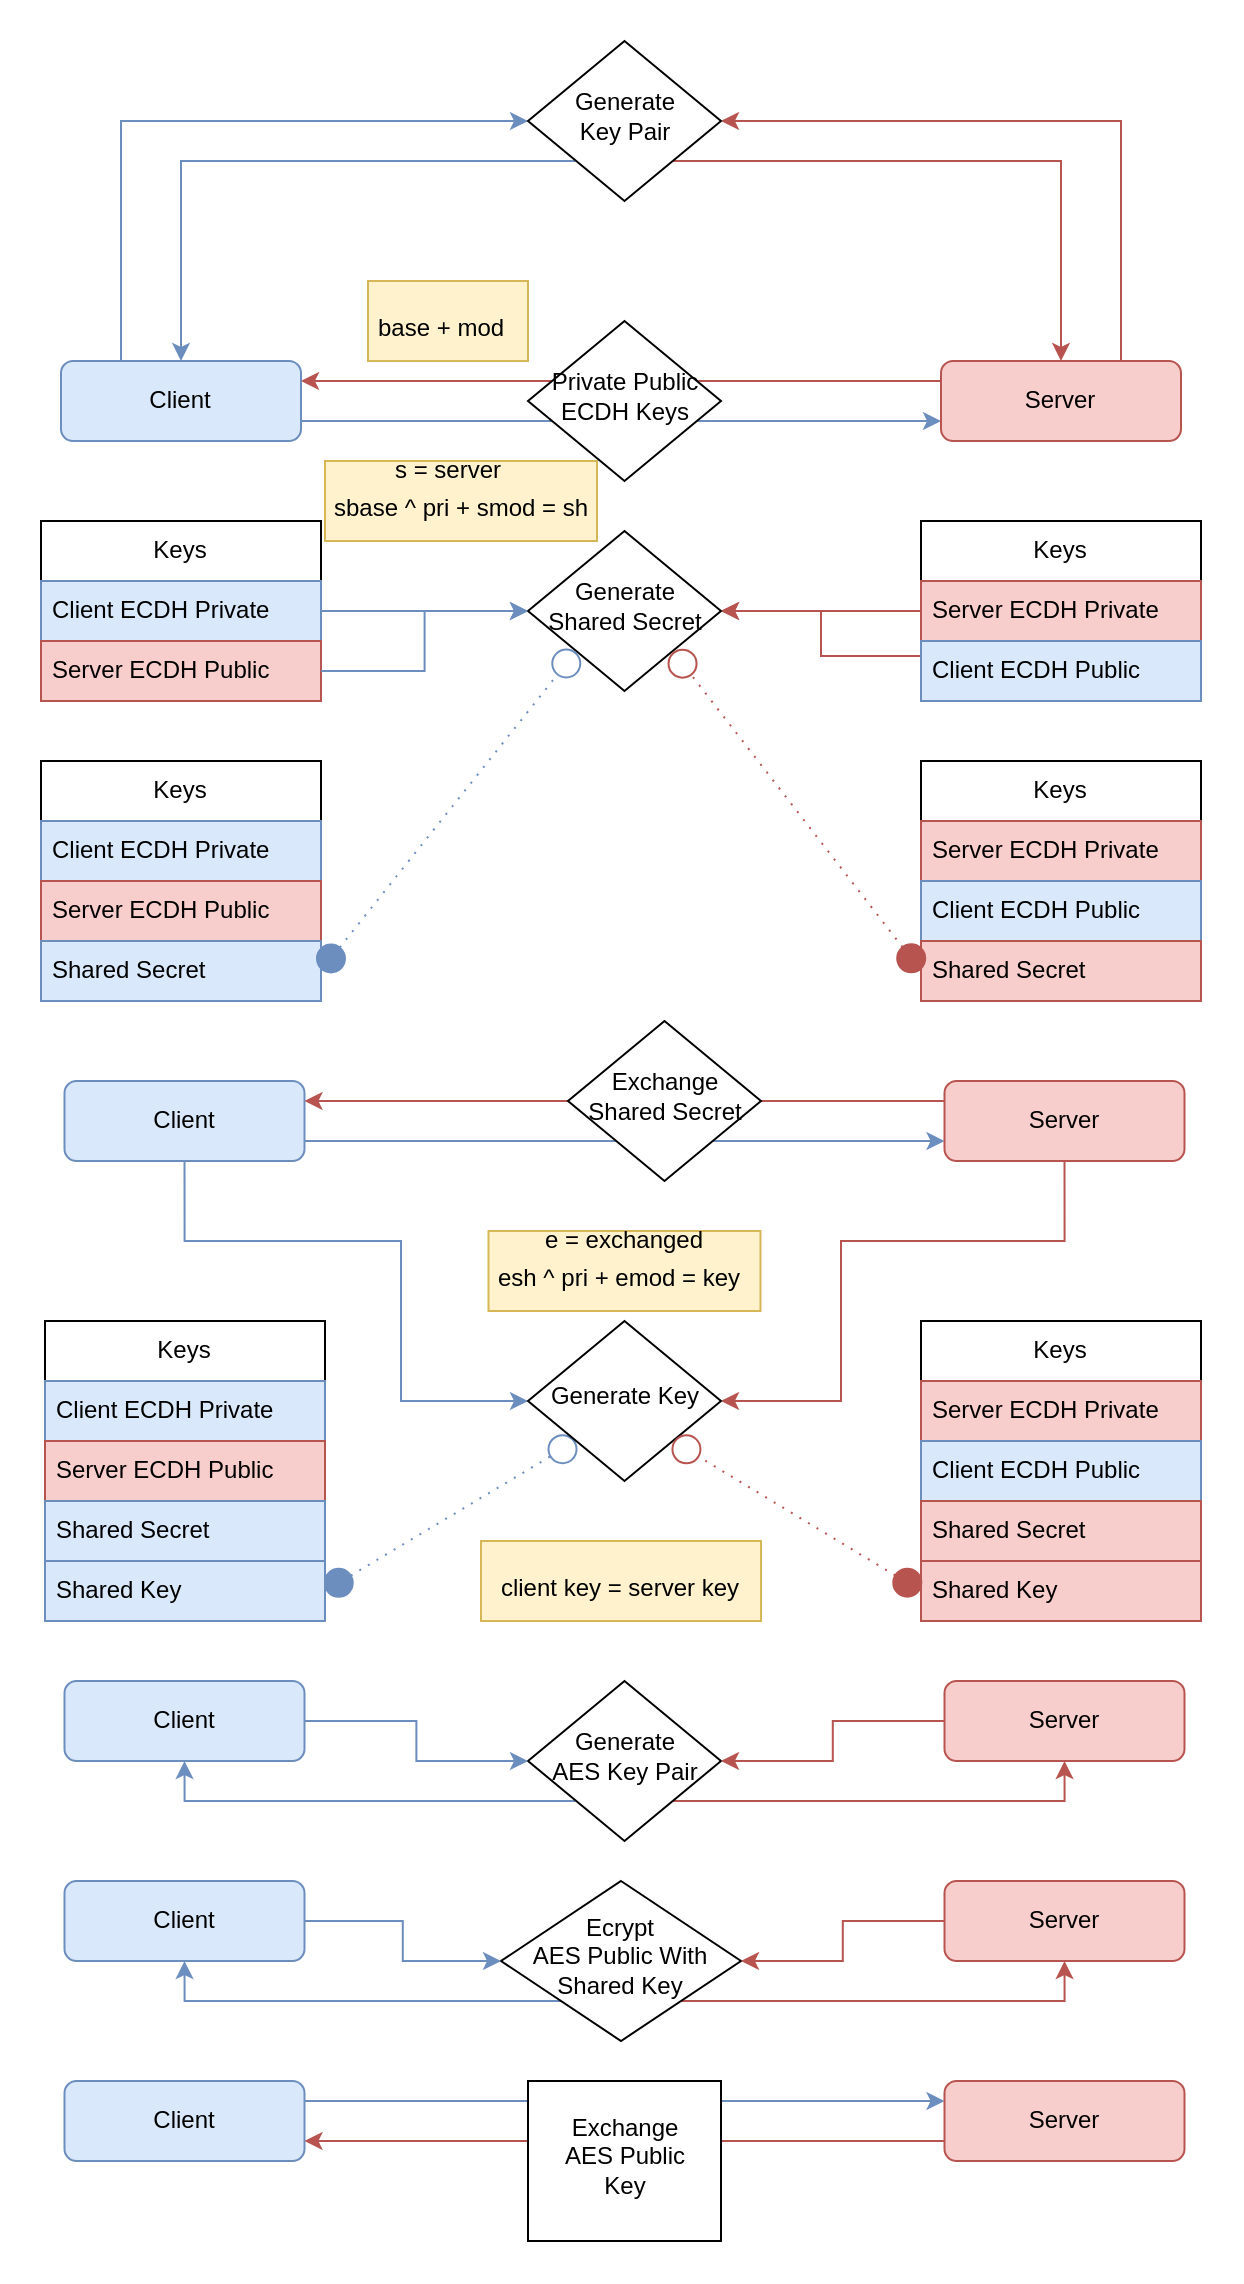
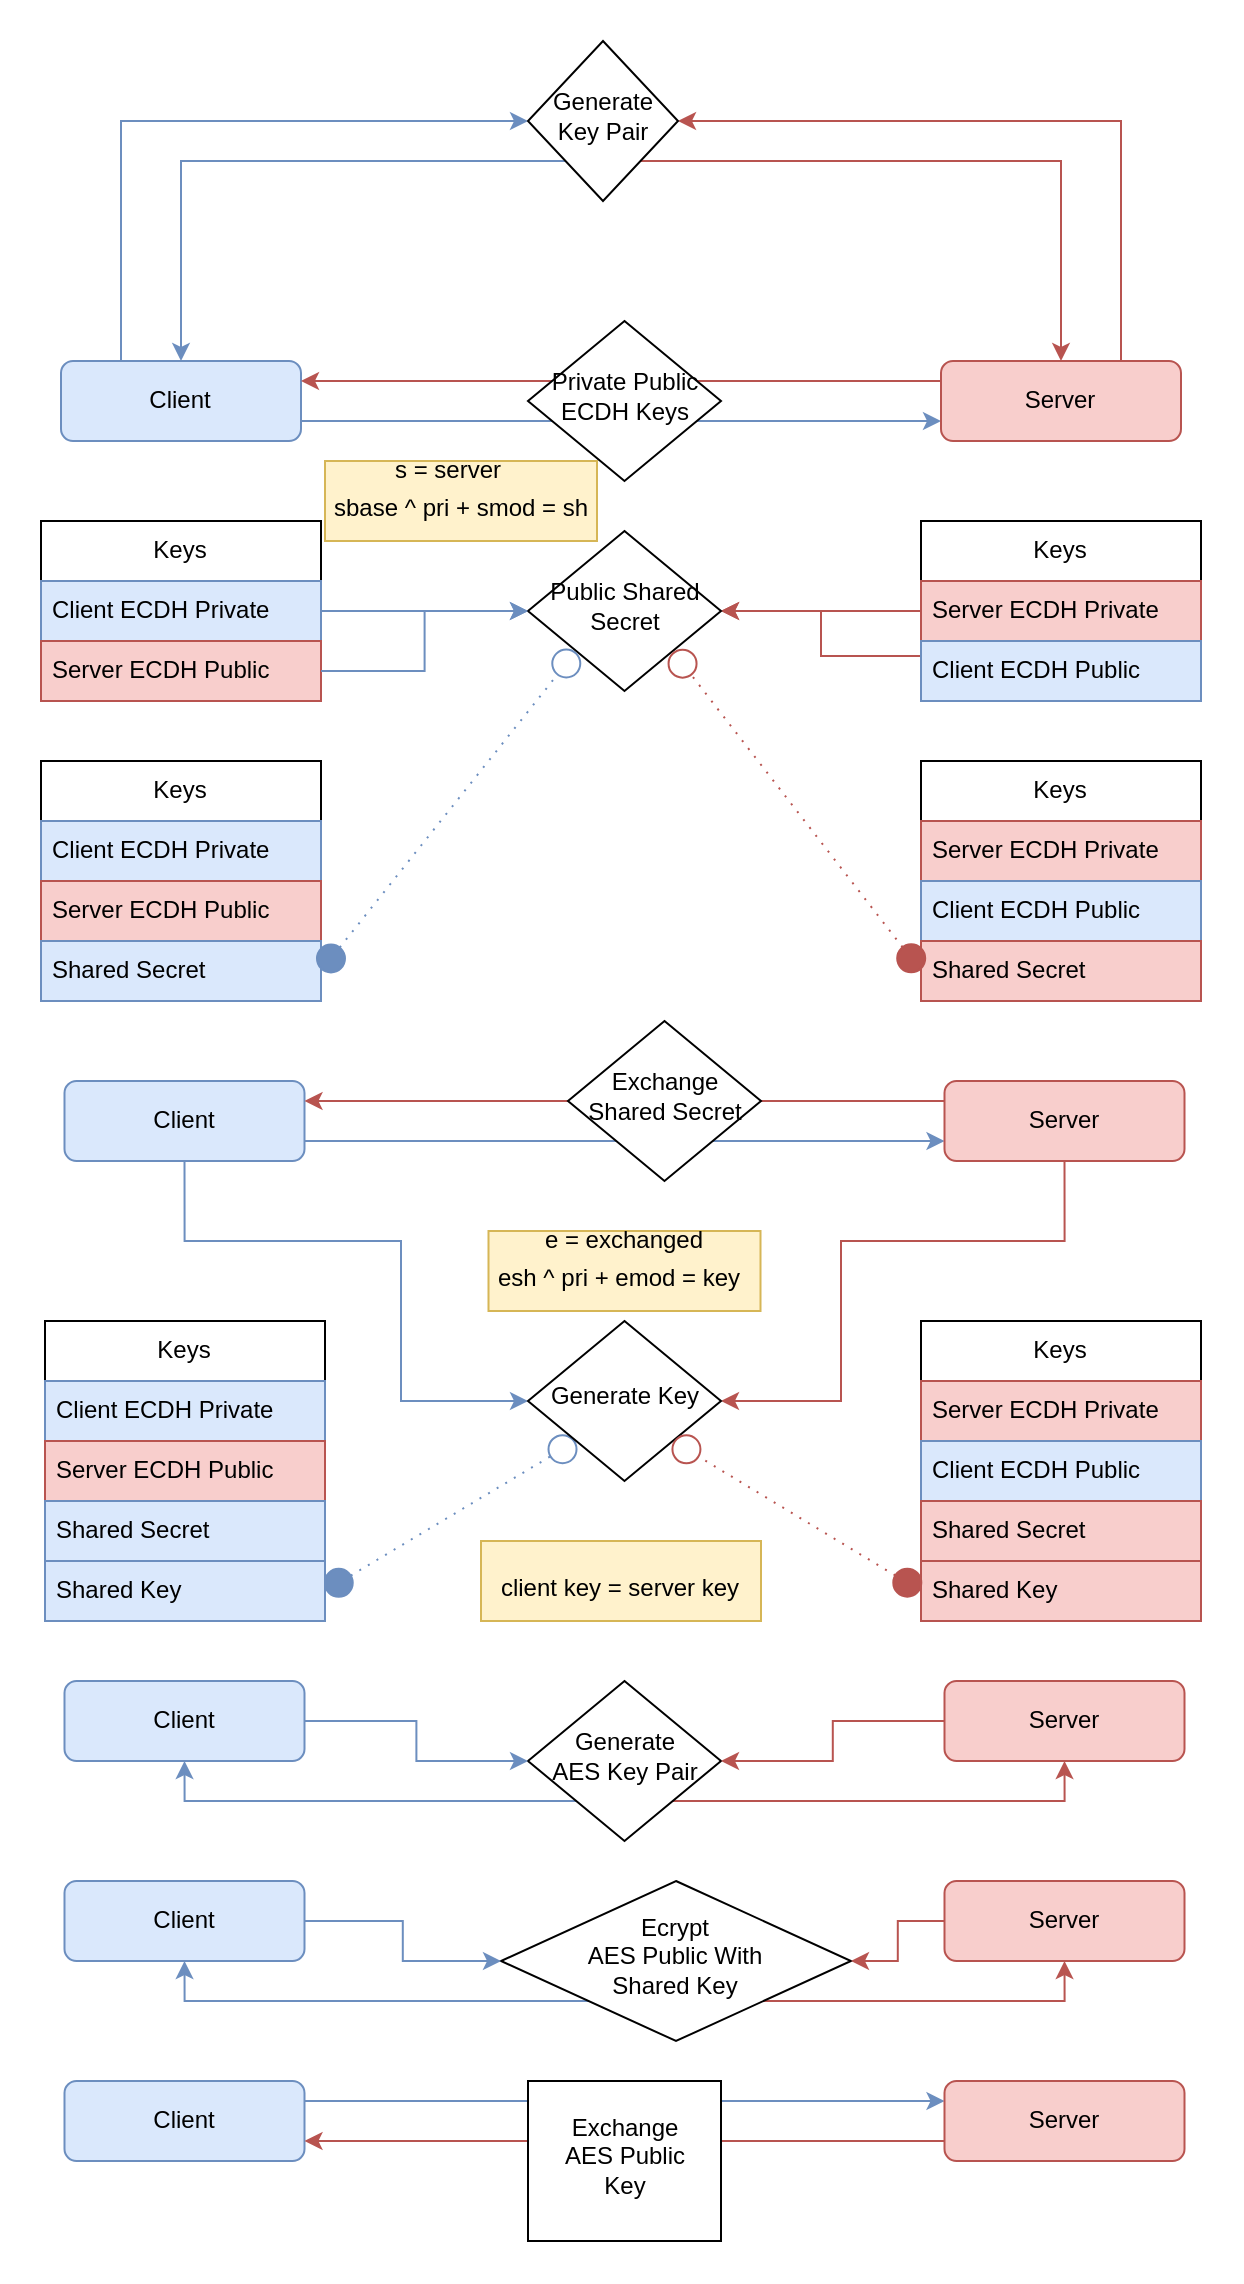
node "Generate Key Pair": size 193x160 -> 150x160
node "base + mod": removed
node "Generate Shared Secret": label "Generate Shared Secret" -> "Public Shared Secret"
node "EcryptAES Public WithShared Key": size 240x160 -> 350x160
